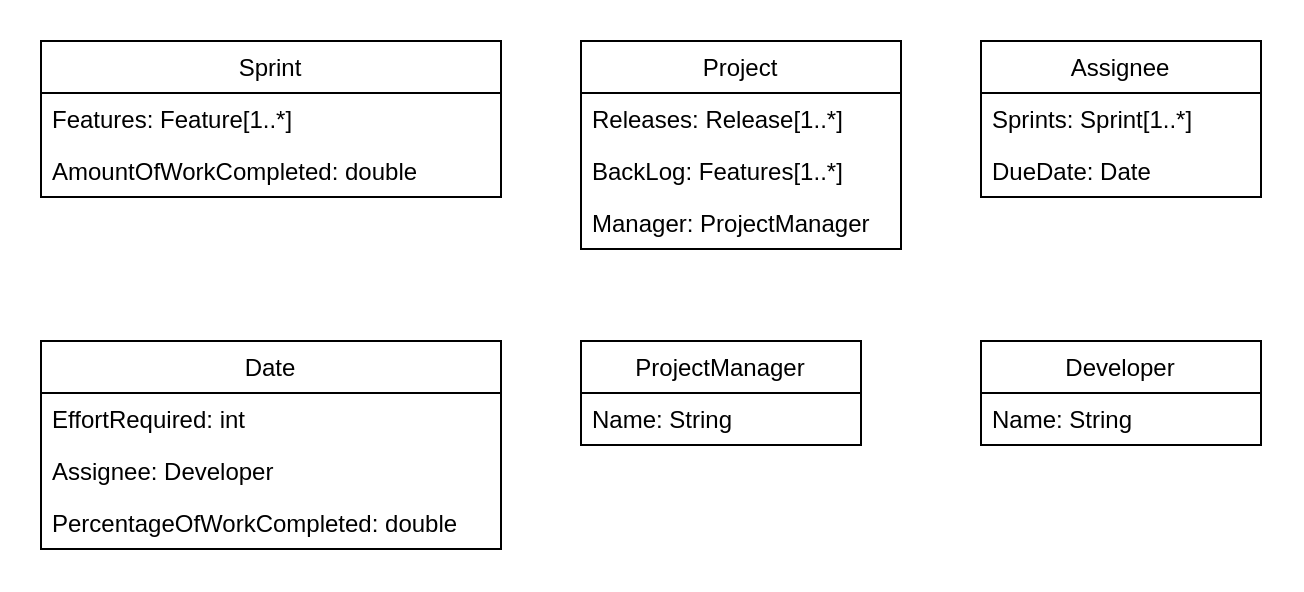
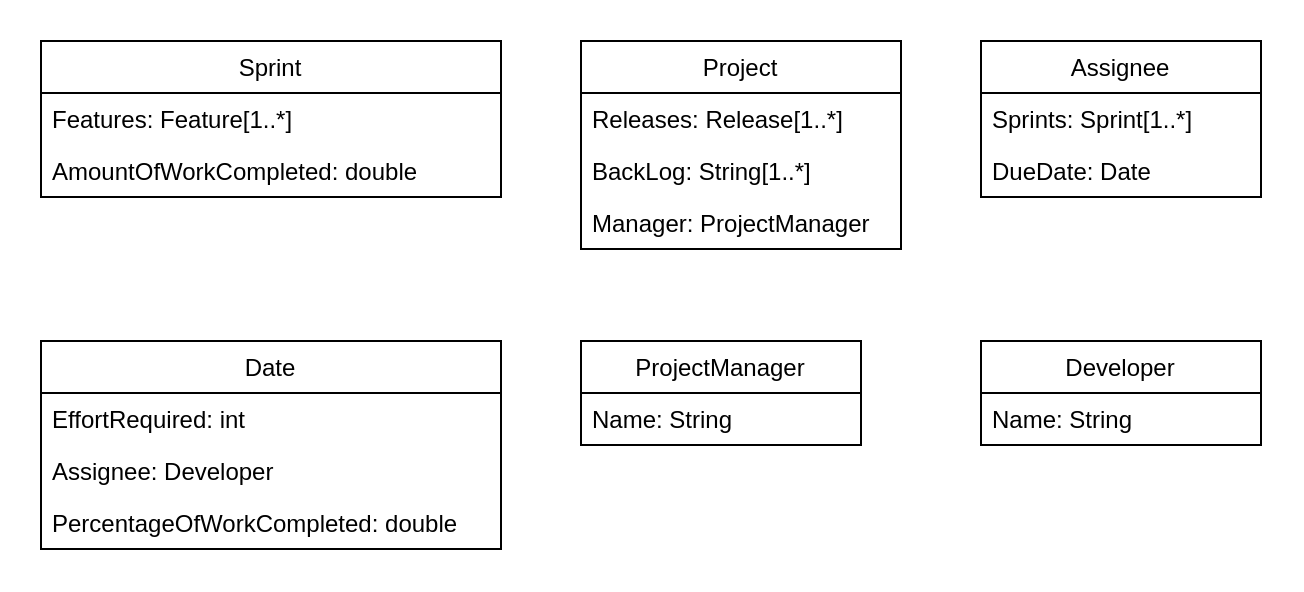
node "BackLog: Features[1..*]": label "BackLog: Features[1..*]" -> "BackLog: String[1..*]"
